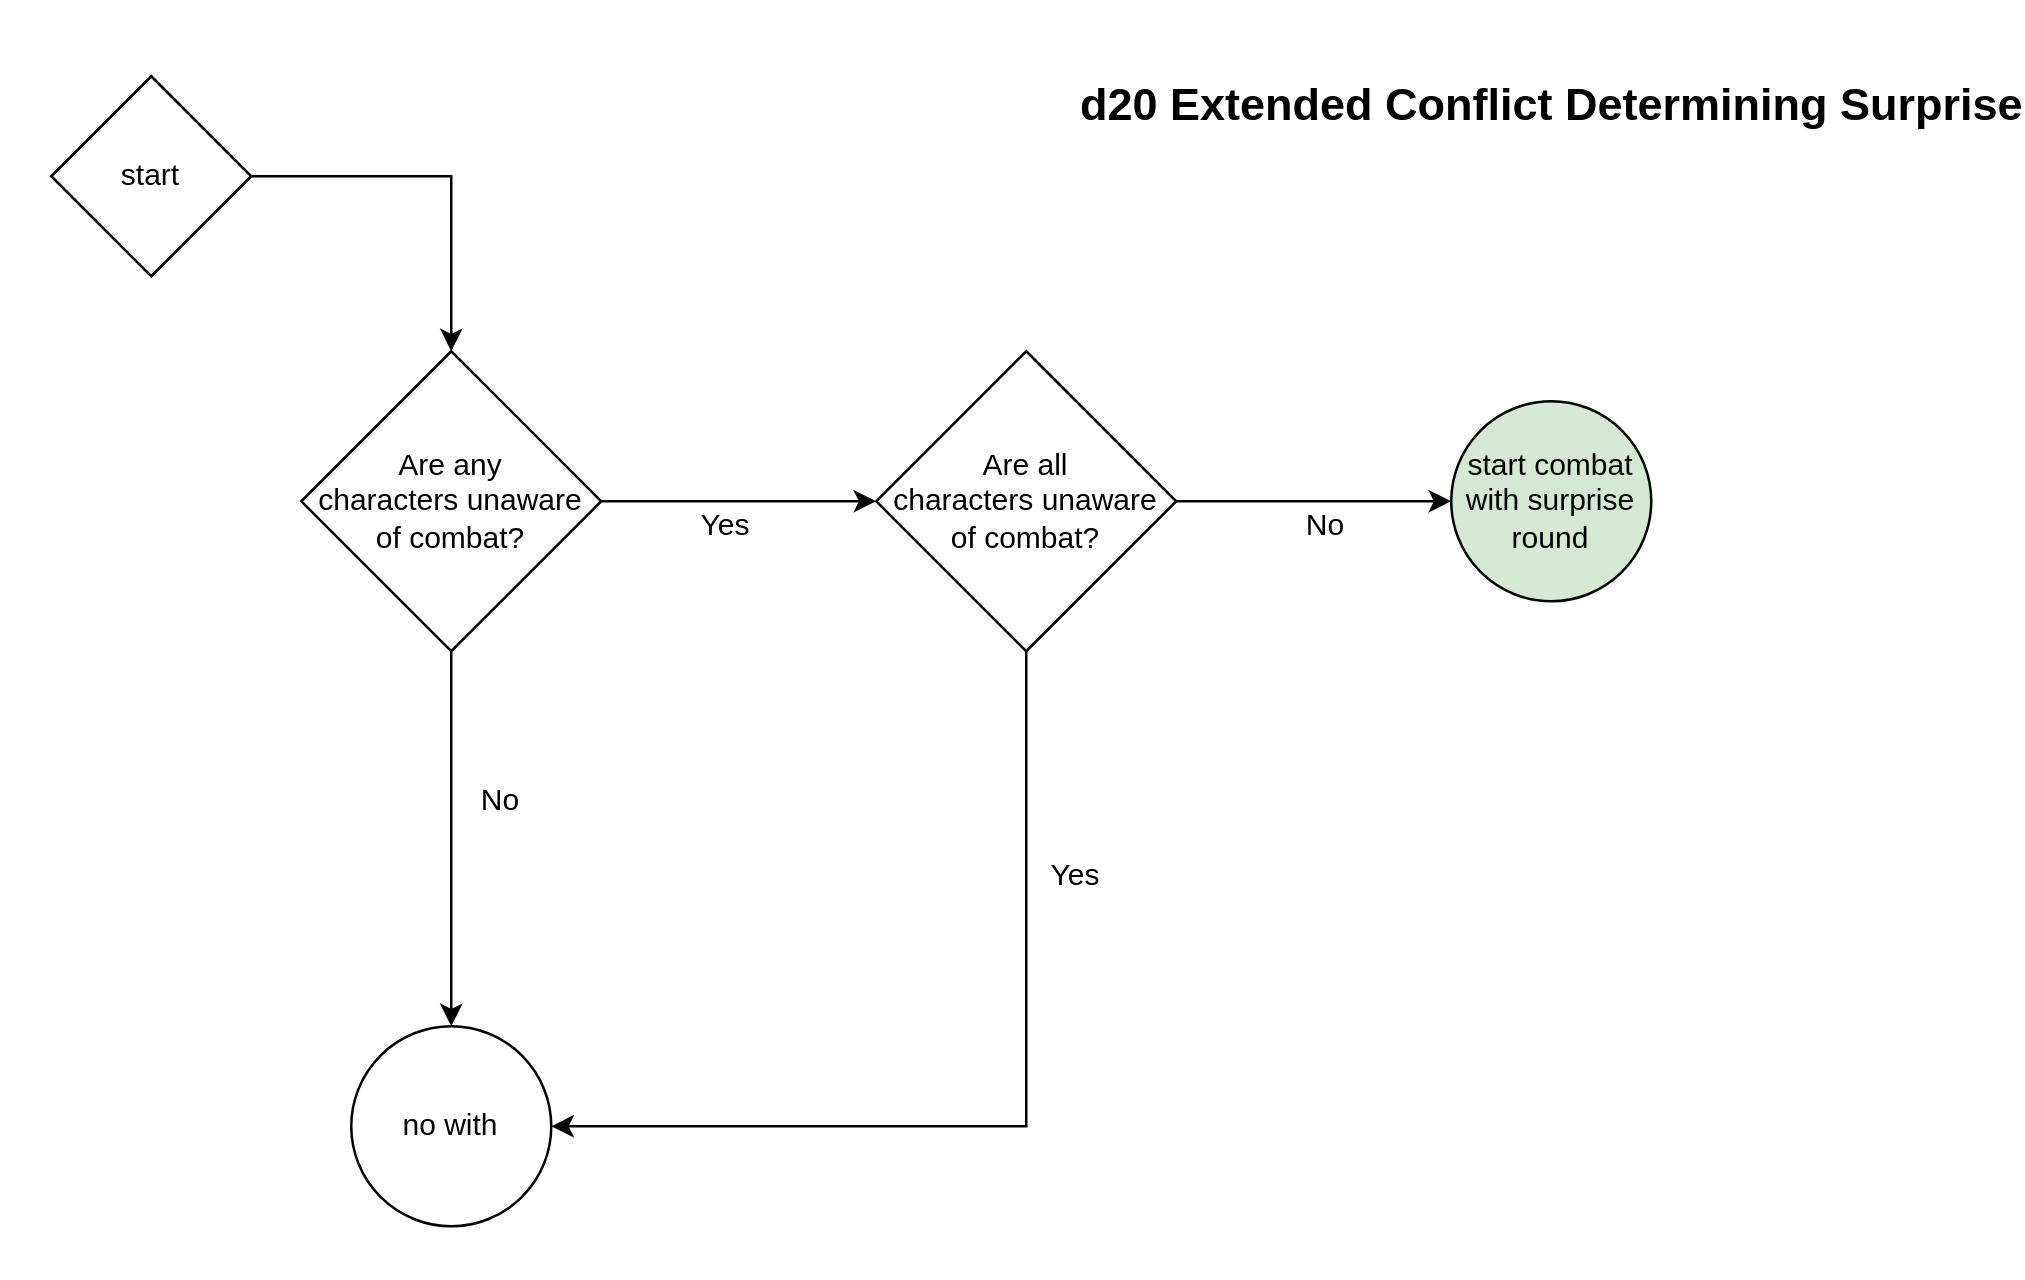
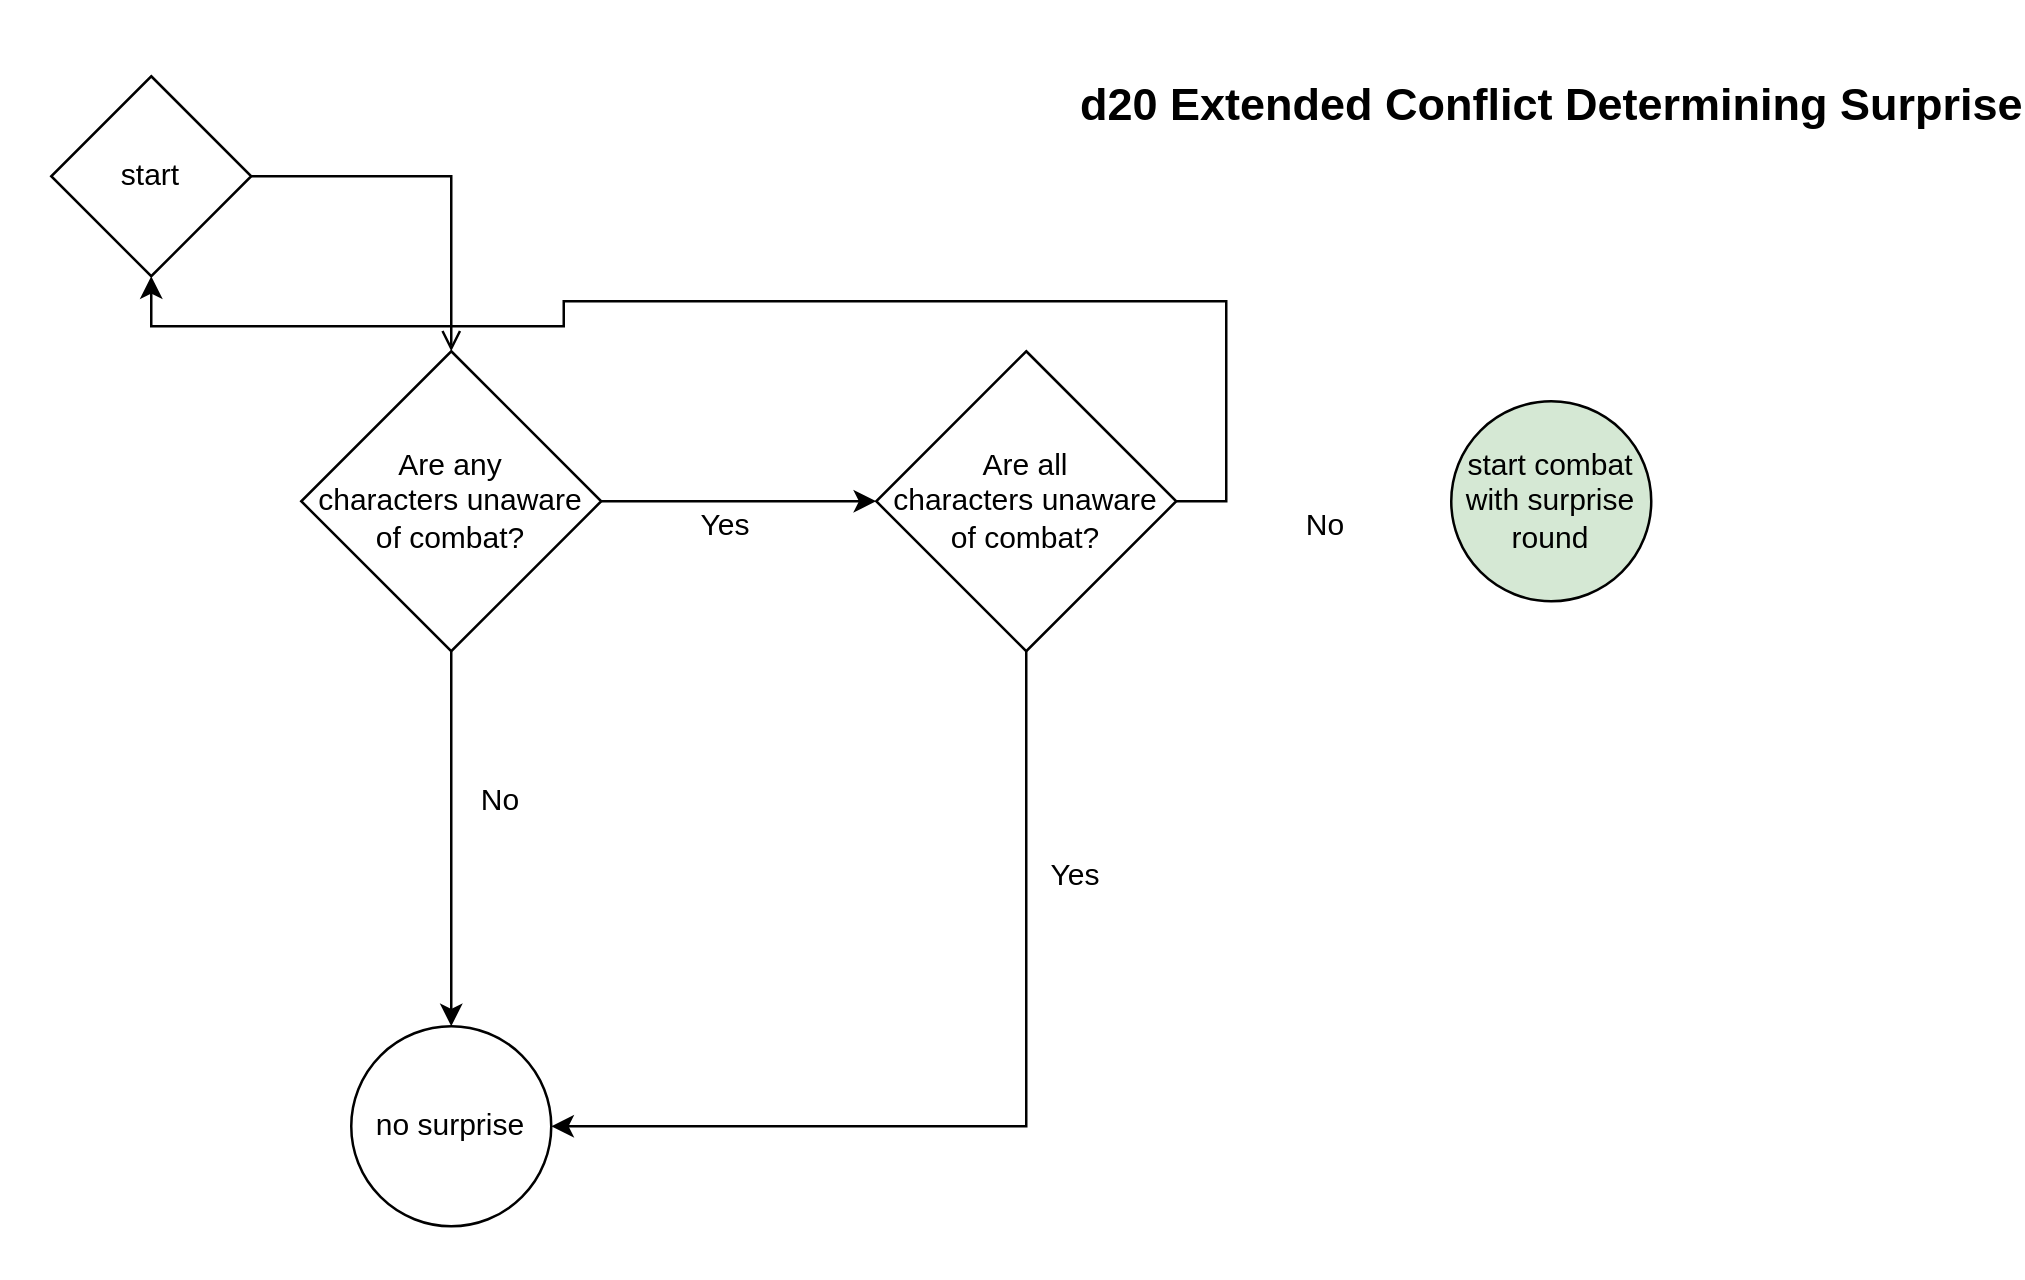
edge "start" -> "Are any characters unaware of combat?": arrowhead classic -> open
edge "Are all characters unaware of combat?" -> "start combat with surprise round": now "Are all characters unaware of combat?" -> "start"
node "no with": label "no with" -> "no surprise"
